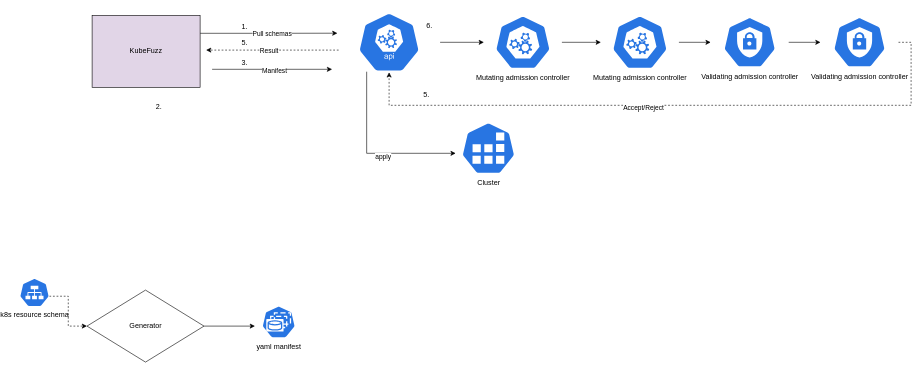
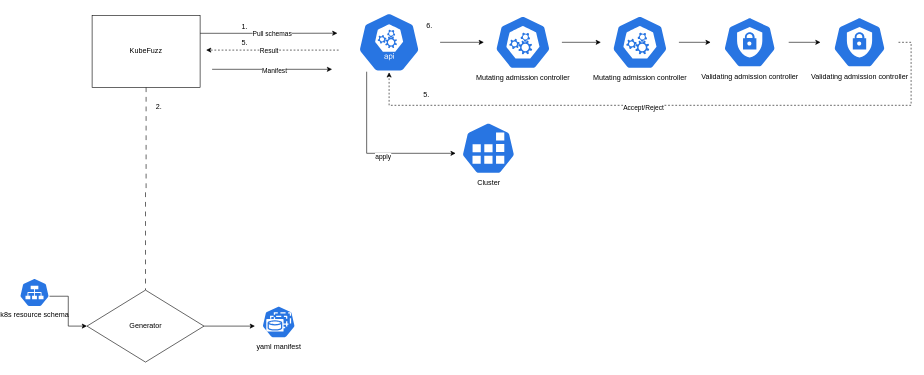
node "KubeFuzz": fillcolor #e1d5e7 -> #ffffff
node "3.": removed
edge "KubeFuzz" -- "Generator": added
edge "k8s resource schema" -> "Generator": style dashed -> solid
